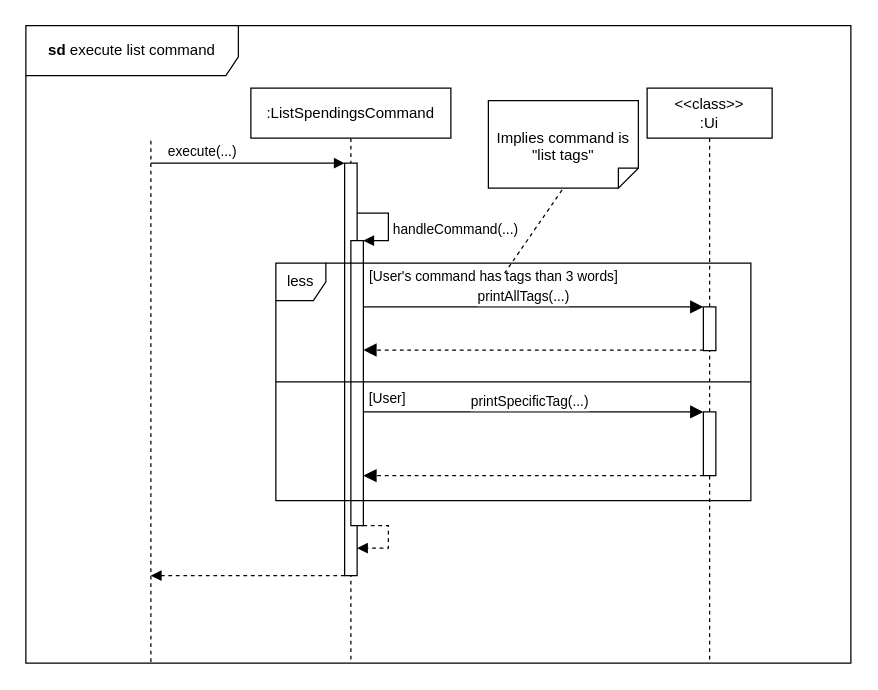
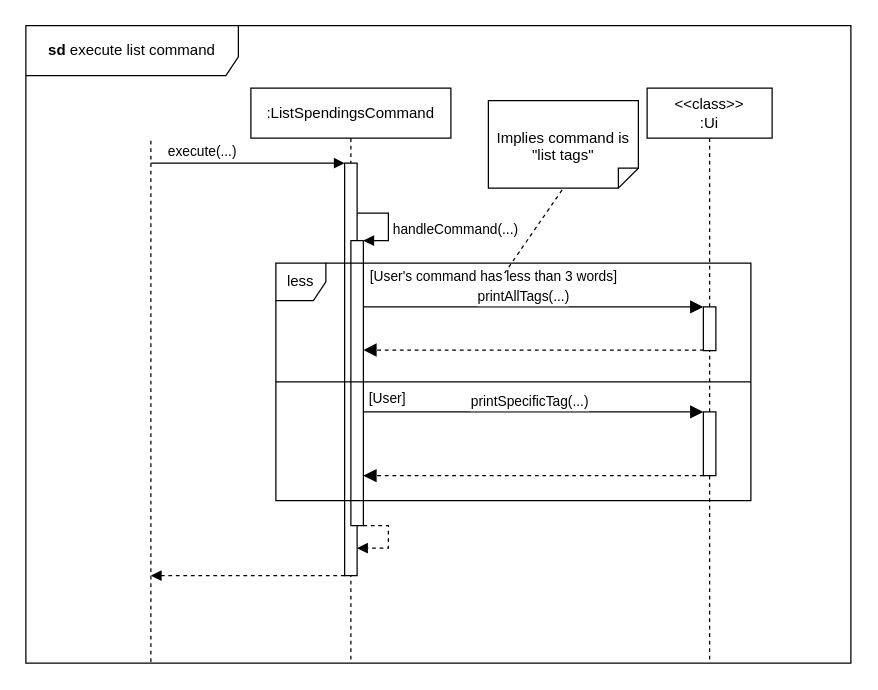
node "[User's command has tags than 3 words]": label "[User's command has tags than 3 words]" -> "[User's command has less than 3 words]"
